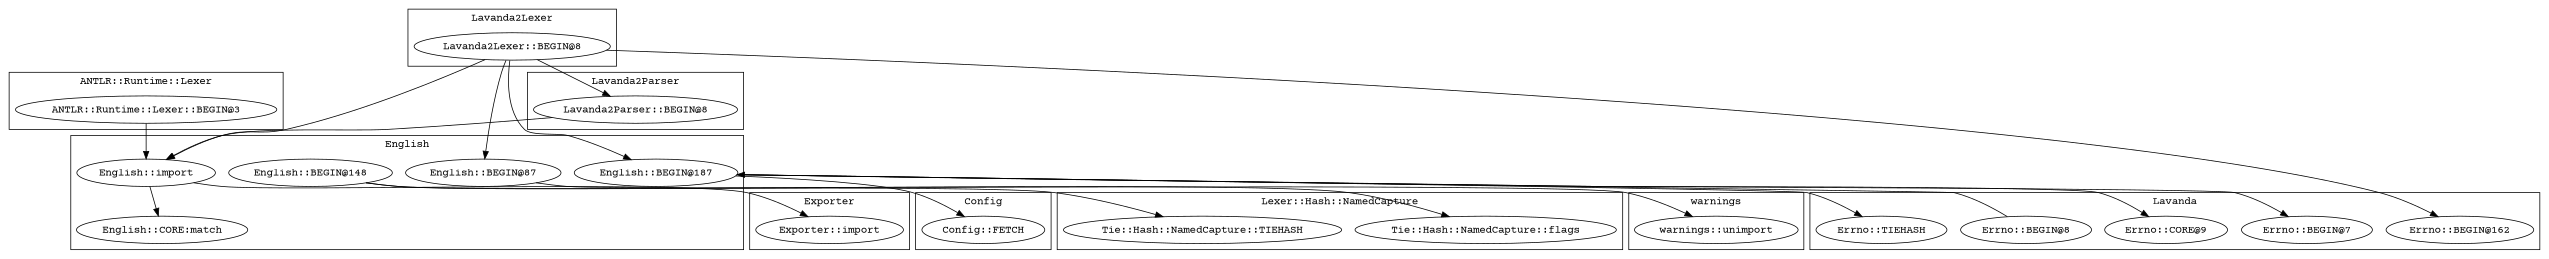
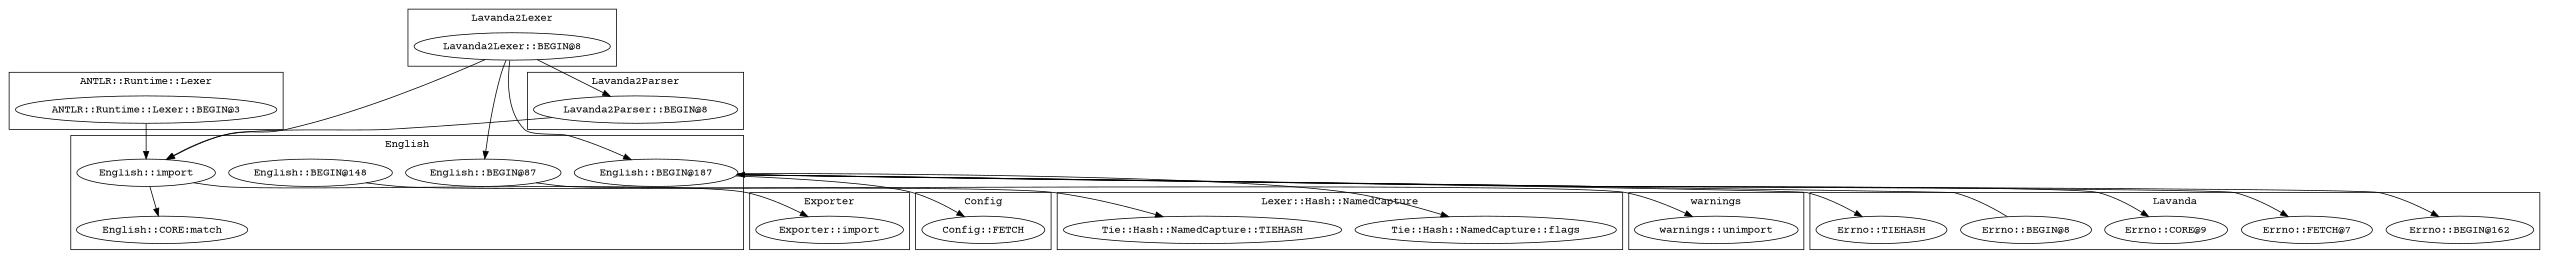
edge "Lavanda2Lexer::BEGIN@8" -> "Errno::BEGIN@162": now "English::BEGIN@187" -> "Errno::BEGIN@162"
edge "English::BEGIN@148" -> "Tie::Hash::NamedCapture::flags": now "English::BEGIN@187" -> "Tie::Hash::NamedCapture::flags"
node "Errno::BEGIN@7": label "Errno::BEGIN@7" -> "Errno::FETCH@7"
